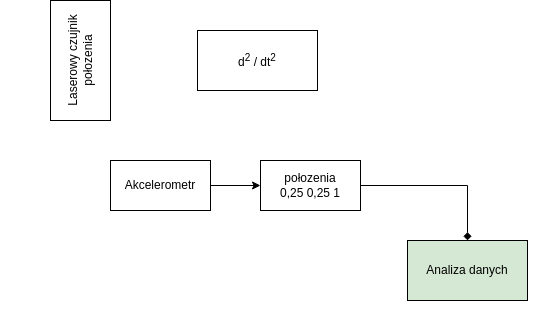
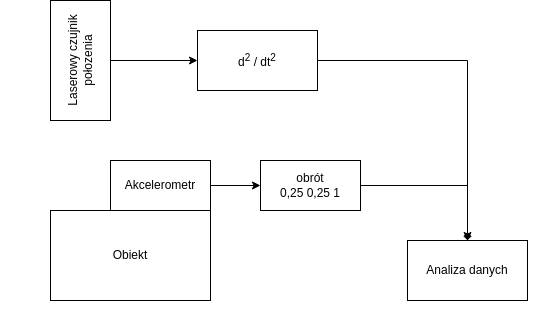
edge "Laserowy czujnik połozenia" -> "d2 / dt2": added
edge "d2 / dt2" -> "Analiza danych": added
node "połozenia 0,25 0,25 1": label "połozenia 0,25 0,25 1" -> "obrót 0,25 0,25 1"
node "Obiekt": added
node "Analiza danych": fillcolor #d5e8d4 -> #ffffff
